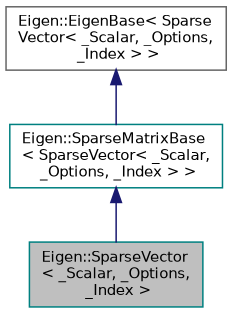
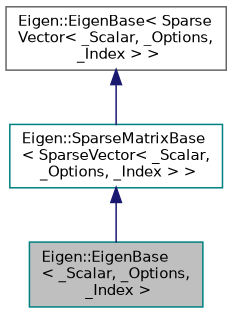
node "Eigen::SparseVector < _Scalar, _Options, _Index >": label "Eigen::SparseVector < _Scalar, _Options, _Index >" -> "Eigen::EigenBase < _Scalar, _Options, _Index >"
